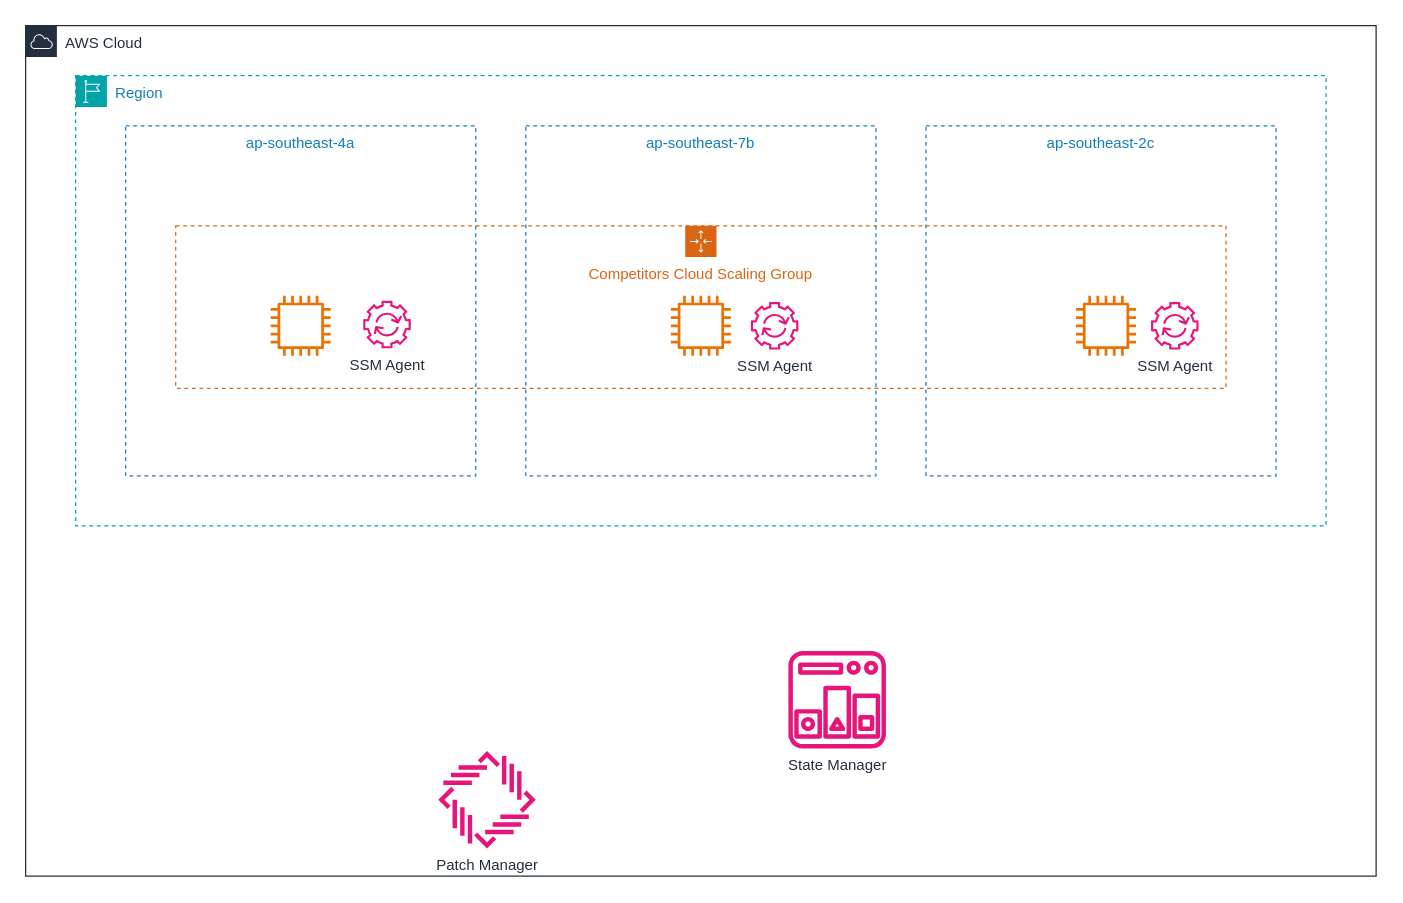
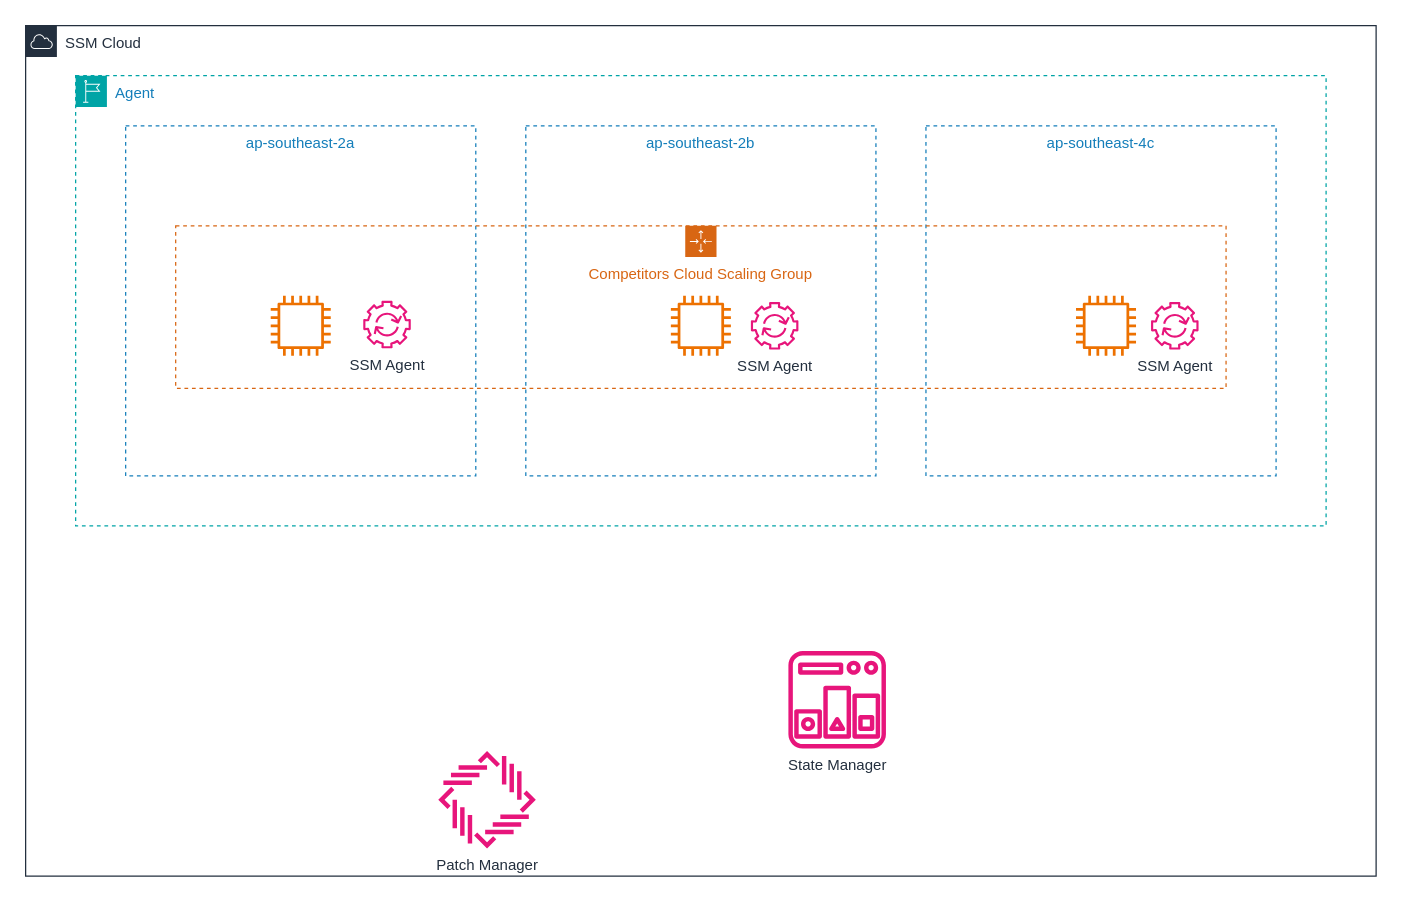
node "AWS Cloud": label "AWS Cloud" -> "SSM Cloud"
node "Region": label "Region" -> "Agent"
node "ap-southeast-4a": label "ap-southeast-4a" -> "ap-southeast-2a"
node "ap-southeast-7b": label "ap-southeast-7b" -> "ap-southeast-2b"
node "ap-southeast-2c": label "ap-southeast-2c" -> "ap-southeast-4c"
